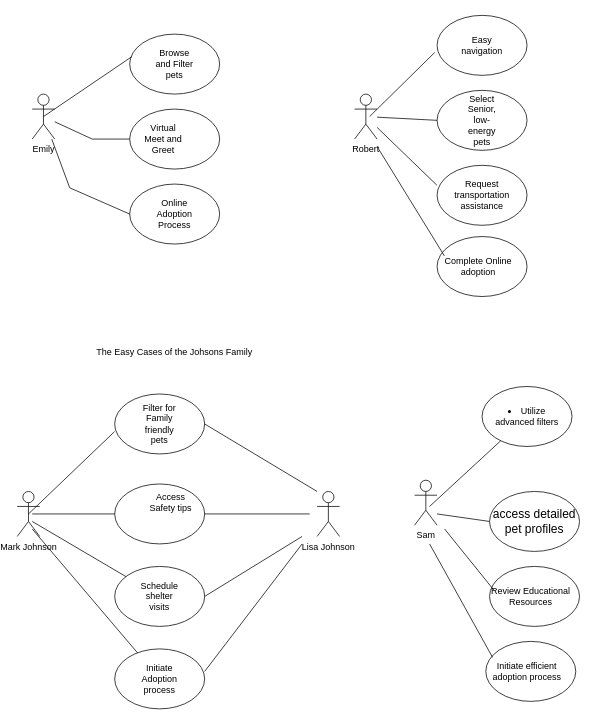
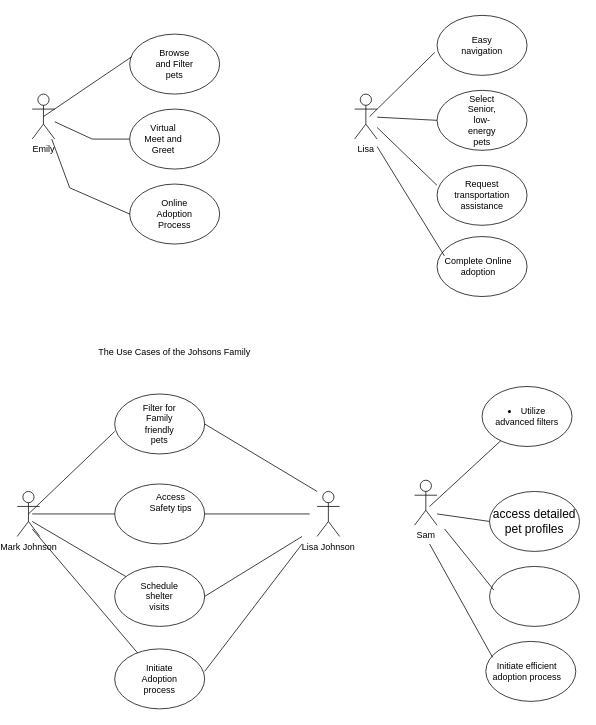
node "Robert": label "Robert" -> "Lisa"
node "The Easy Cases of the Johsons Family": label "The Easy Cases of the Johsons Family" -> "The Use Cases of the Johsons Family"
node "Review Educational Resources": removed
